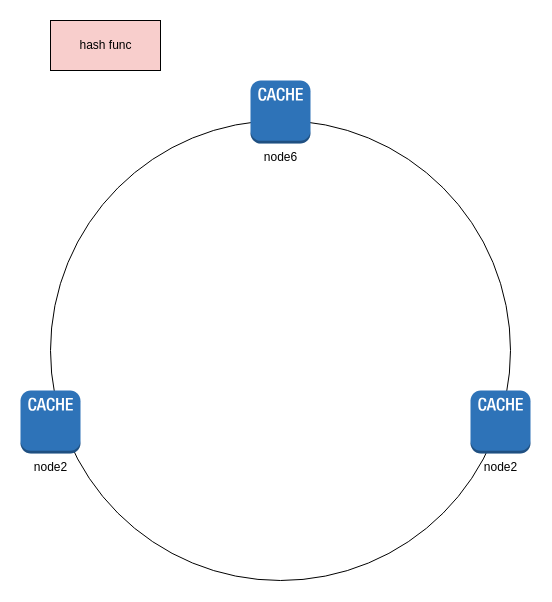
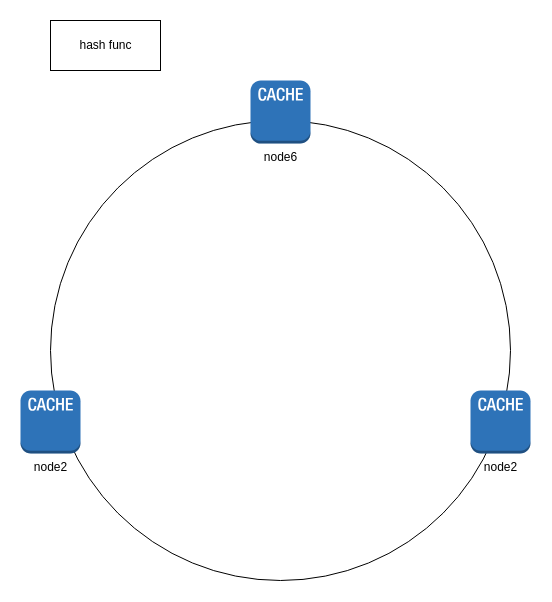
node "hash func": fillcolor #f8cecc -> #ffffff
